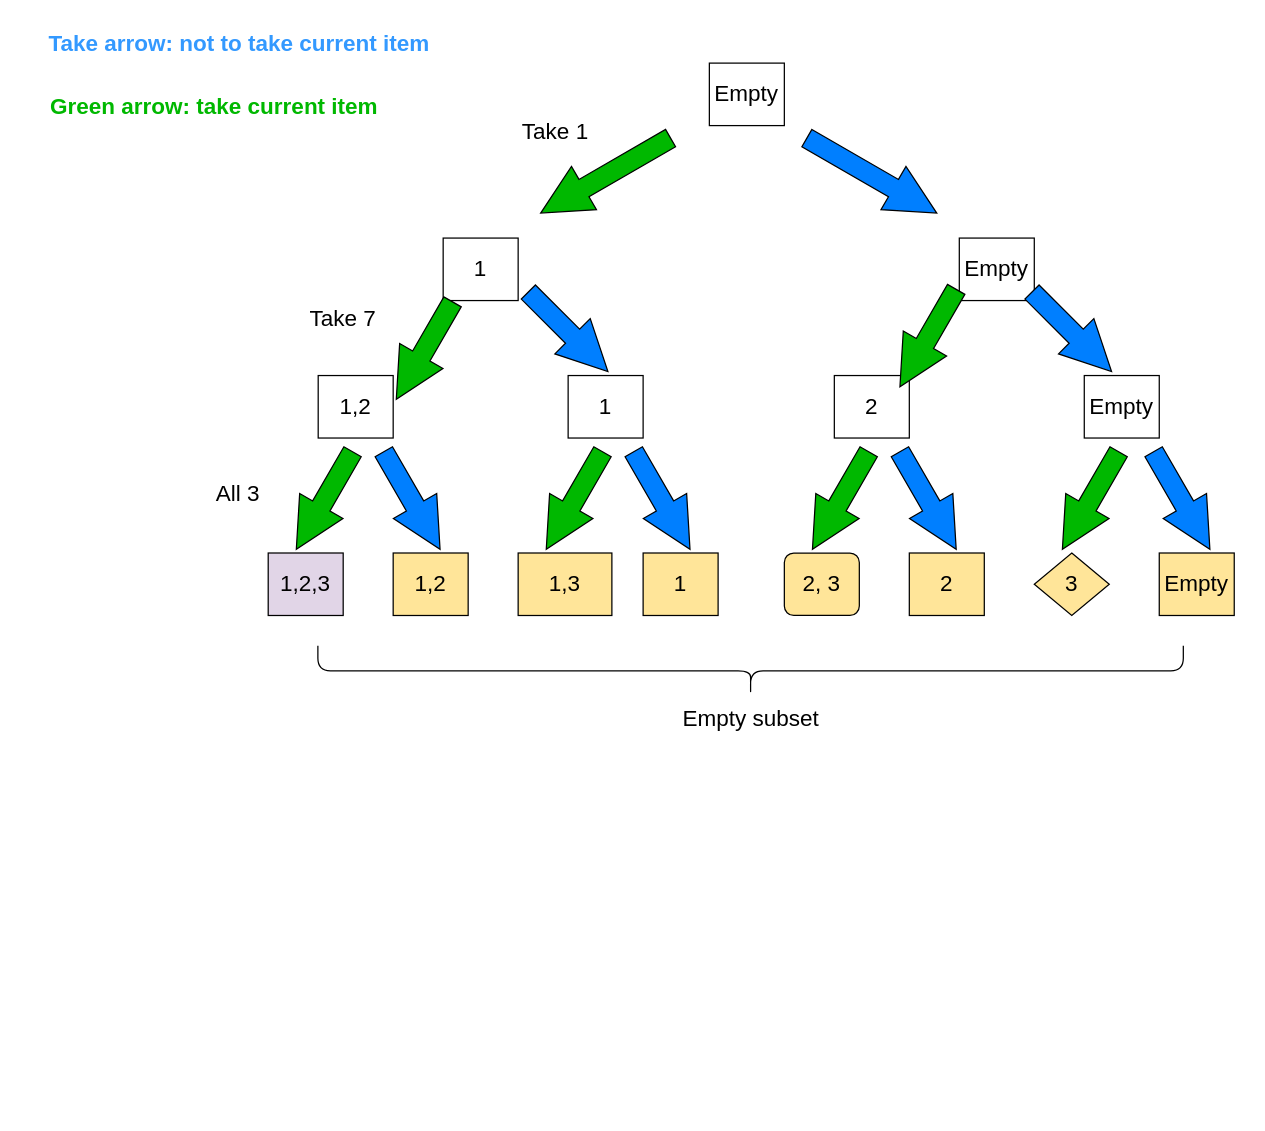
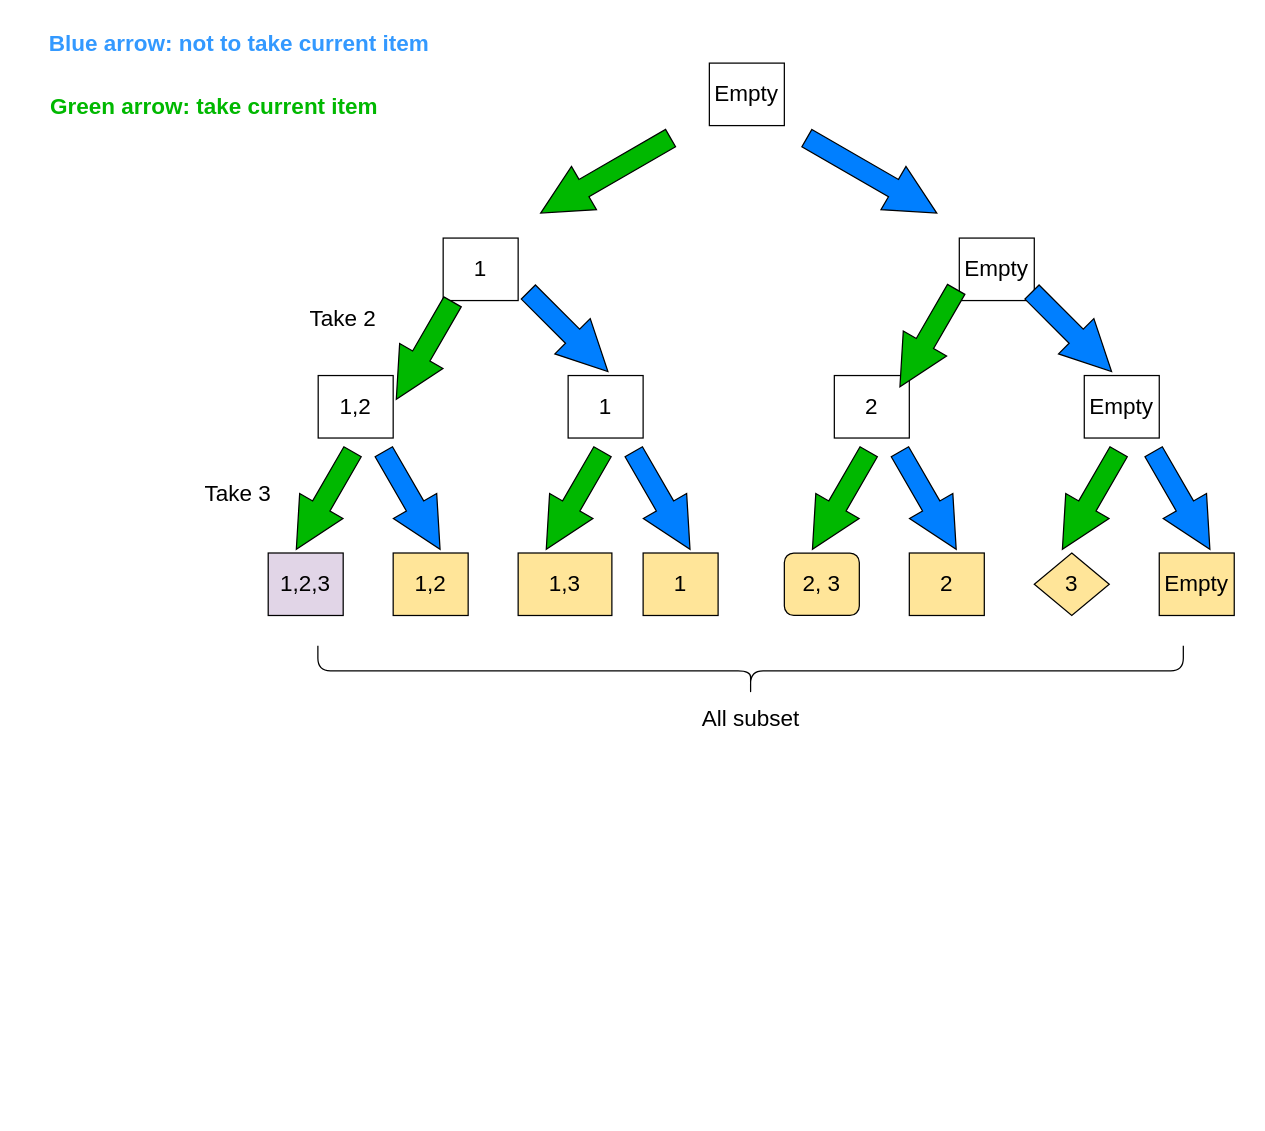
node "Take arrow: not to take current item": label "Take arrow: not to take current item" -> "Blue arrow: not to take current item"
node "Take 1": removed
node "Take 7": label "Take 7" -> "Take 2"
node "All 3": label "All 3" -> "Take 3"
node "Empty subset": label "Empty subset" -> "All subset"
